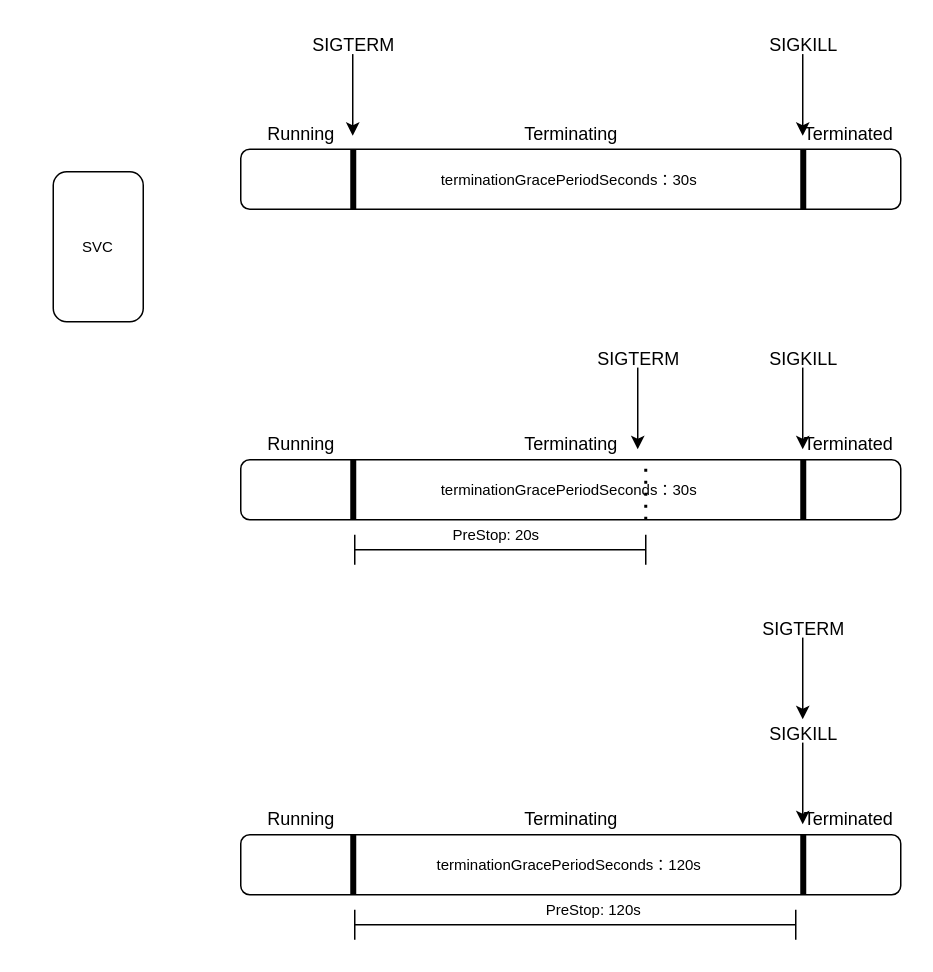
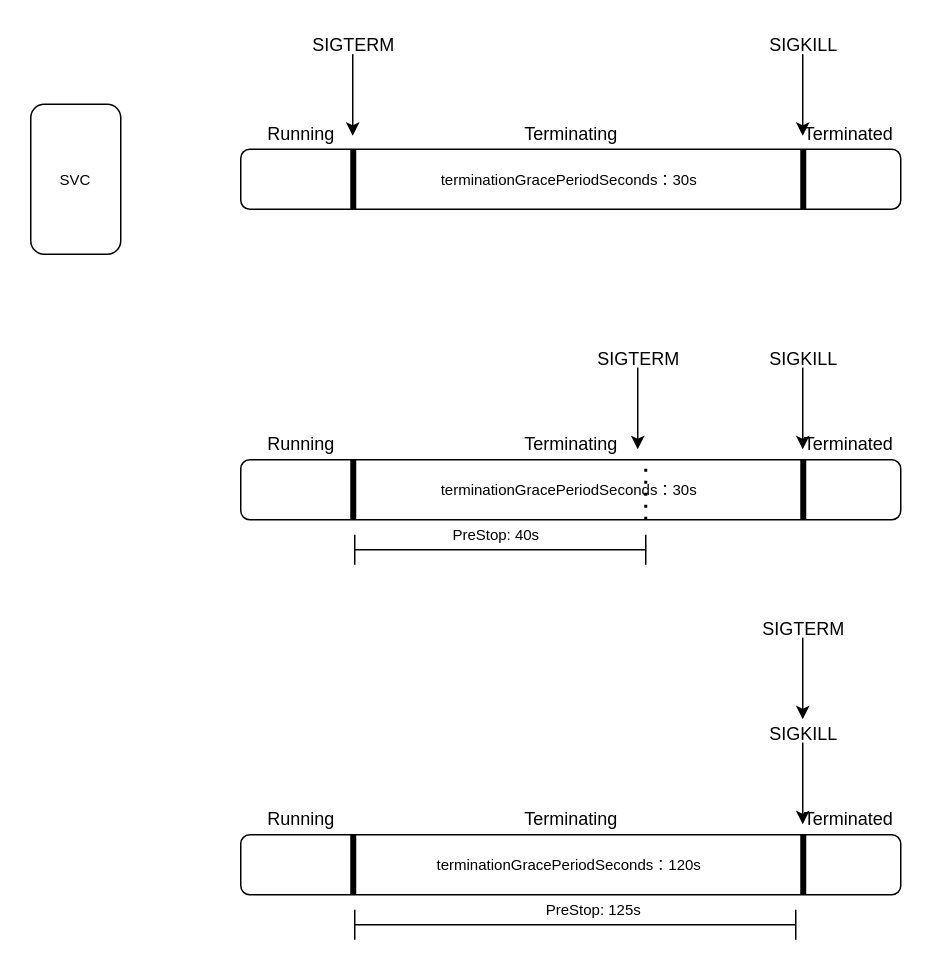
node "SVC": moved (98, 247) -> (76, 179)
node "PreStop: 20s": label "PreStop: 20s" -> "PreStop: 40s"
node "PreStop: 120s": label "PreStop: 120s" -> "PreStop: 125s"
